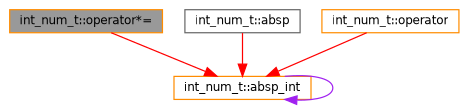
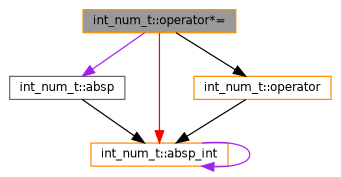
edge "int_num_t::absp" -> "int_num_t::absp_int": color red -> black
edge "int_num_t::operator*=" -> "int_num_t::absp": added
edge "int_num_t::operator*=" -> "int_num_t::operator": added
edge "int_num_t::operator" -> "int_num_t::absp_int": color red -> black
